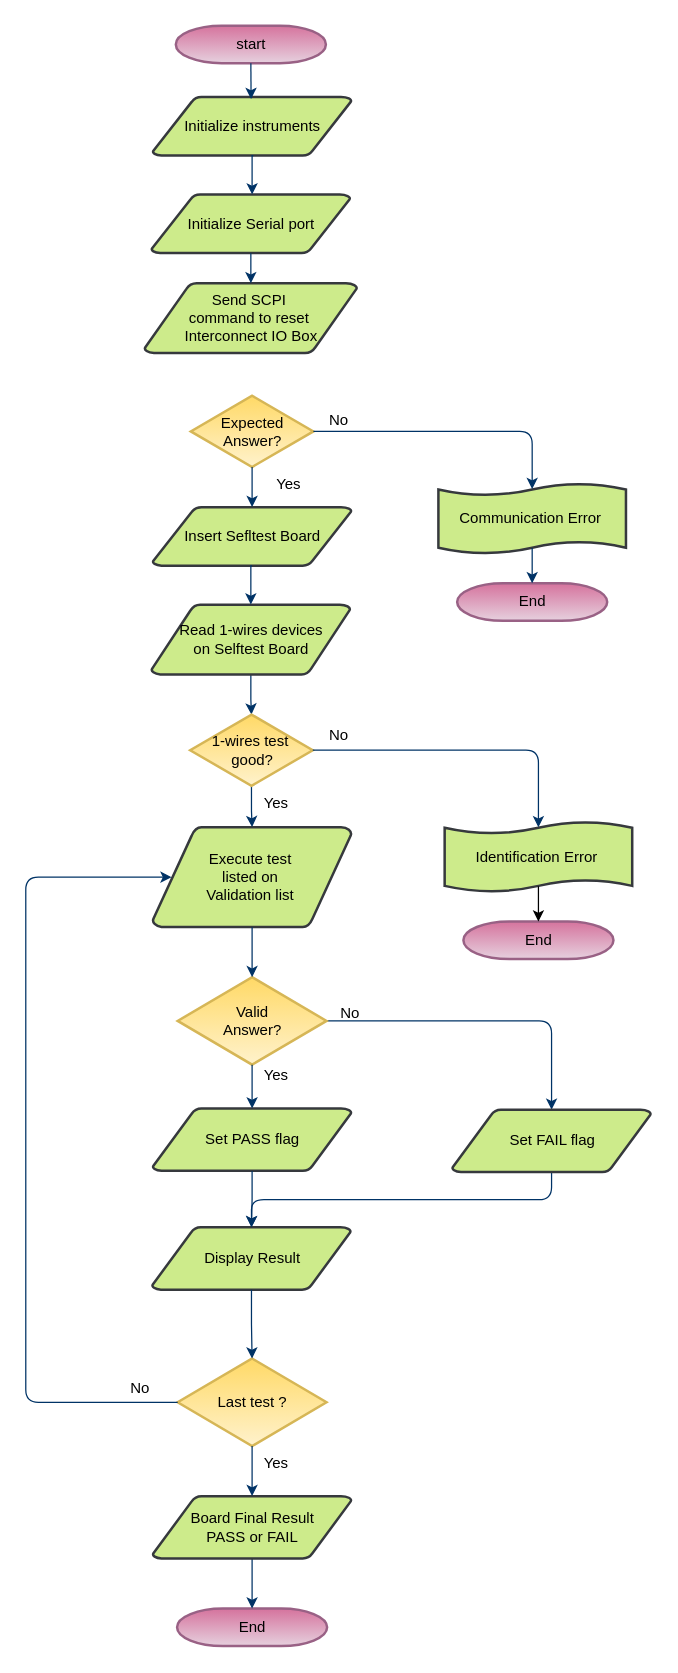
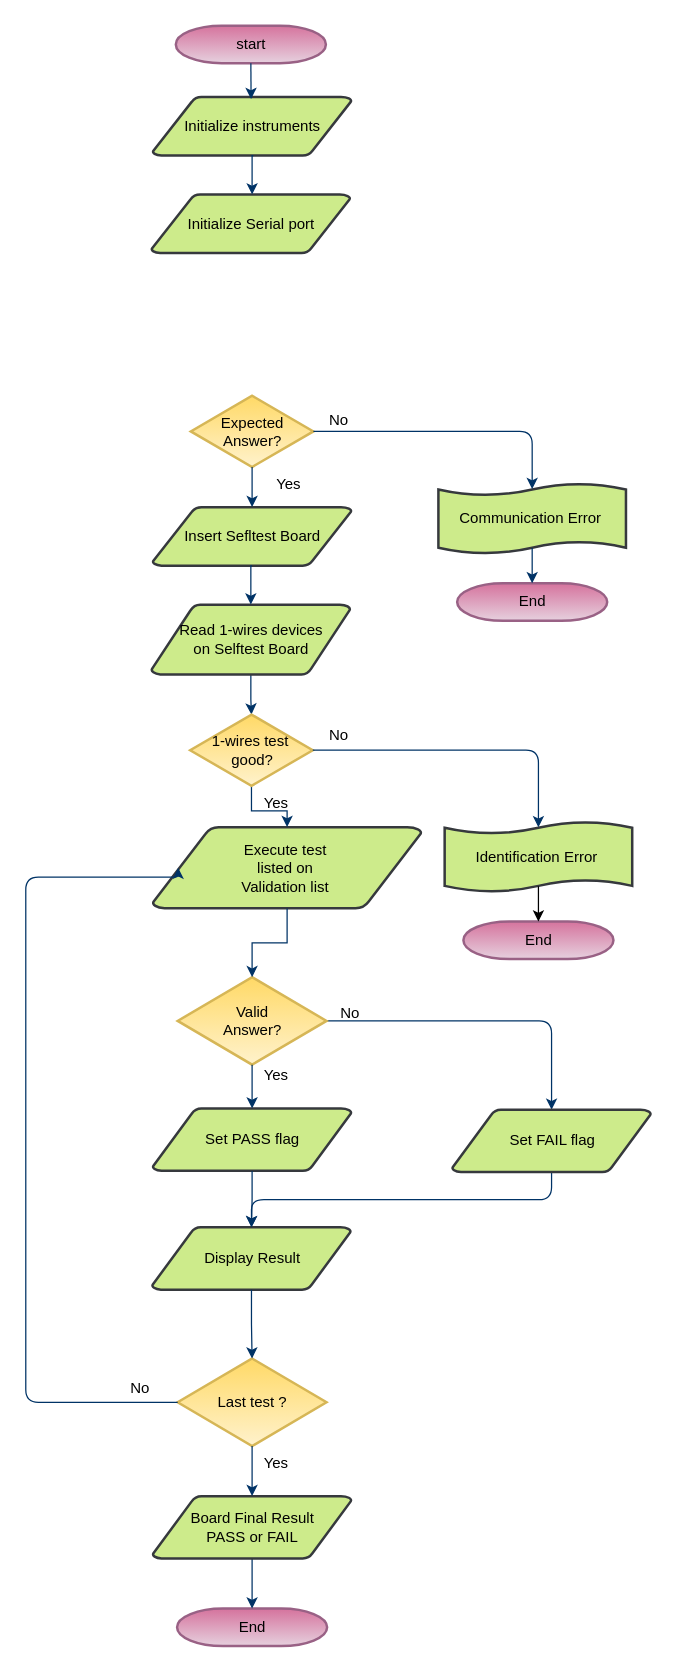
edge "Initialize Serial port" -> "Send SCPI command to reset Interconnect IO Box": removed
node "Send SCPI command to reset Interconnect IO Box": removed
node "Execute test listed on Validation list": size 199x100 -> 269x81
